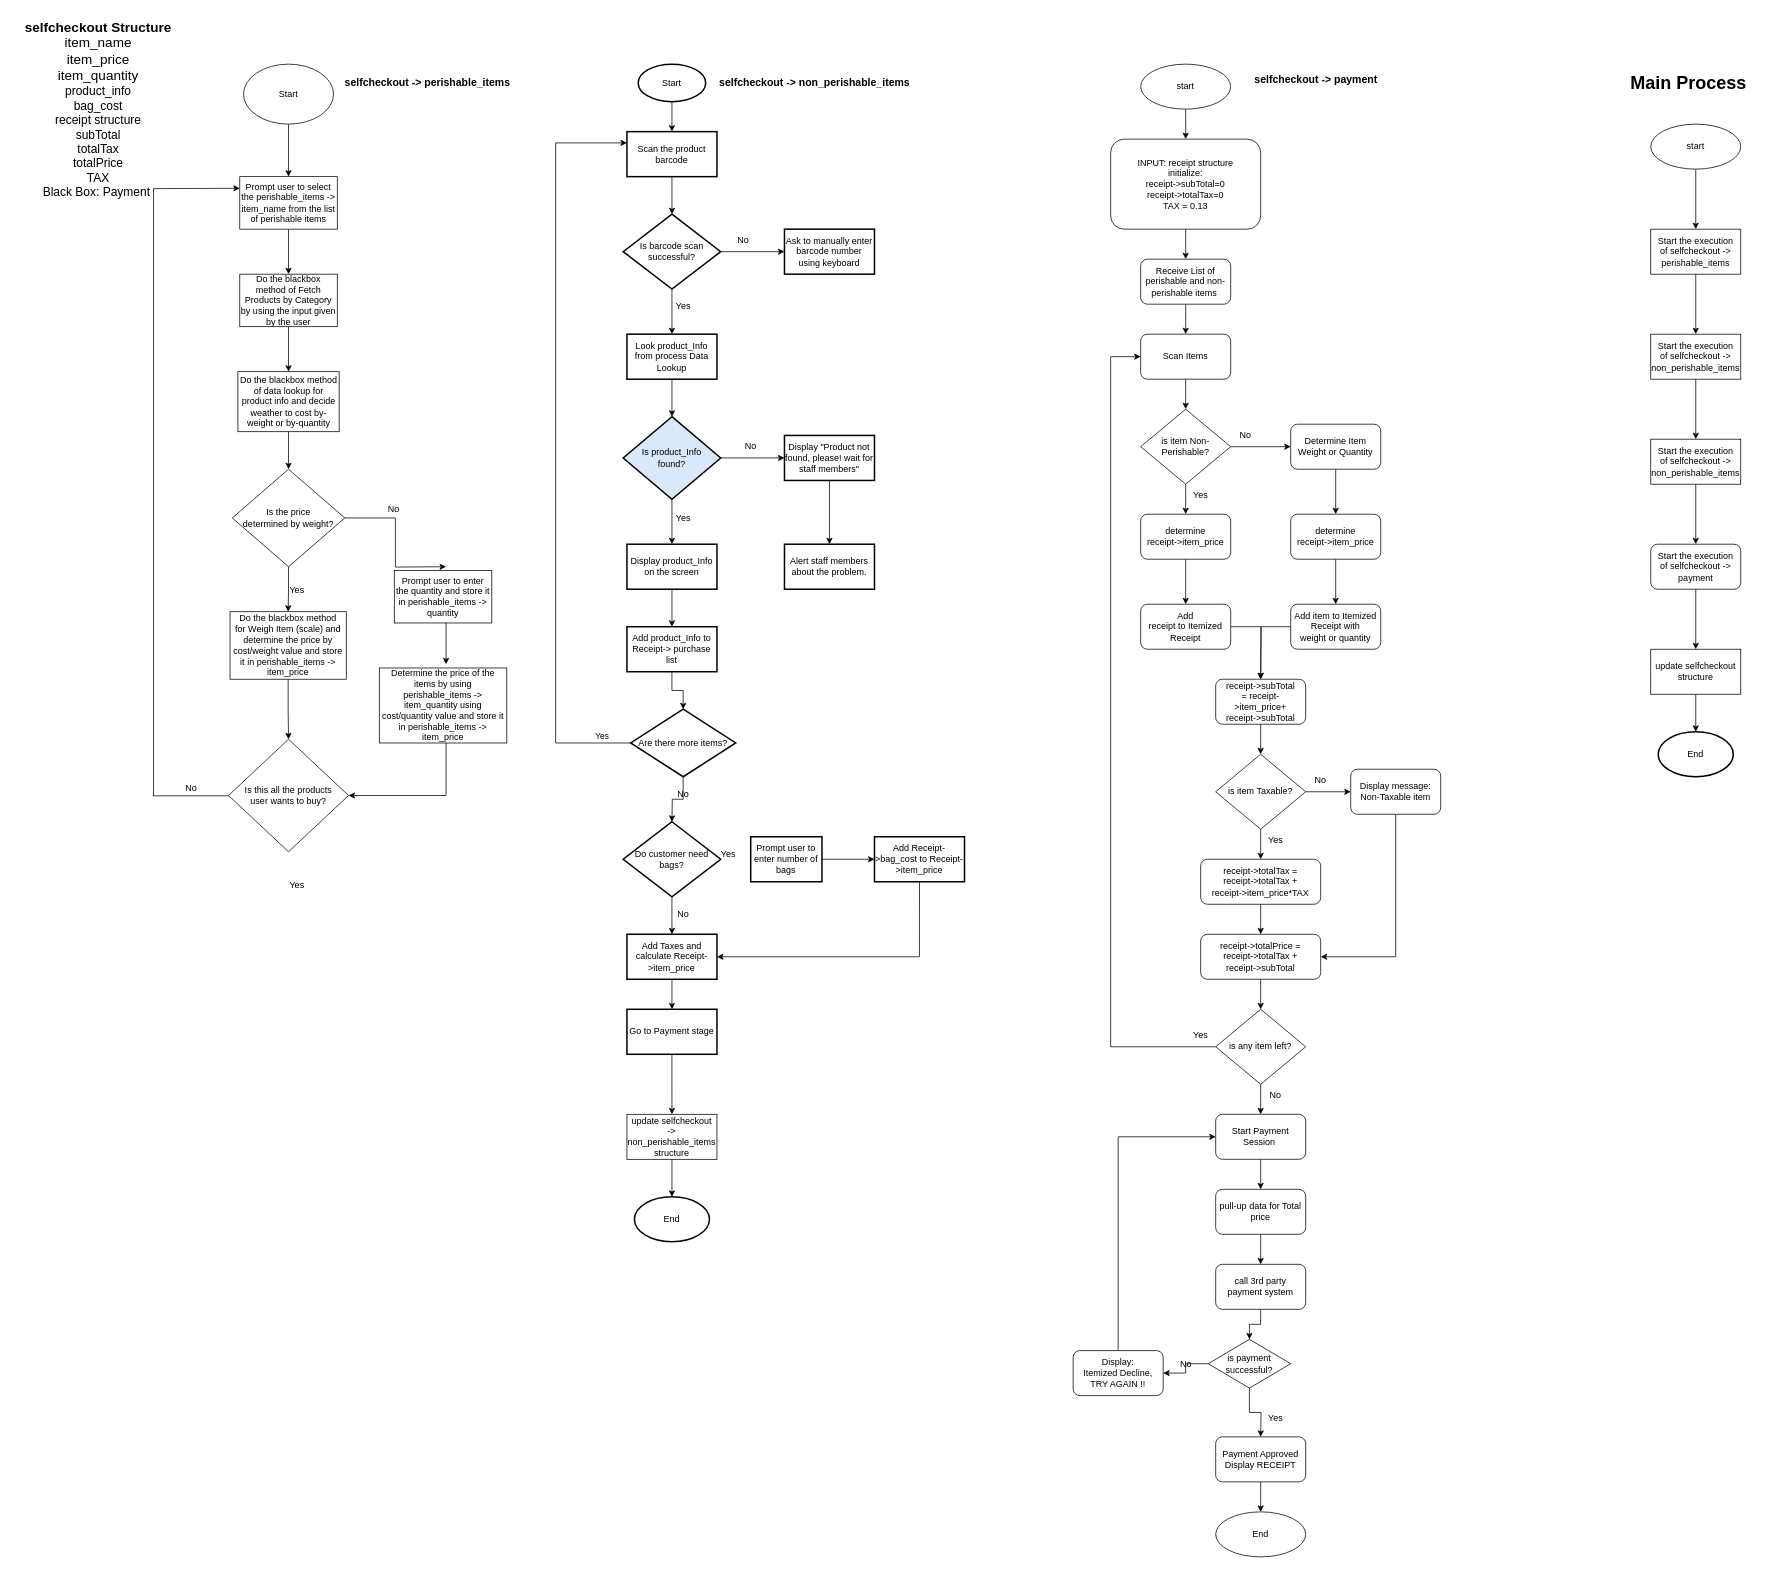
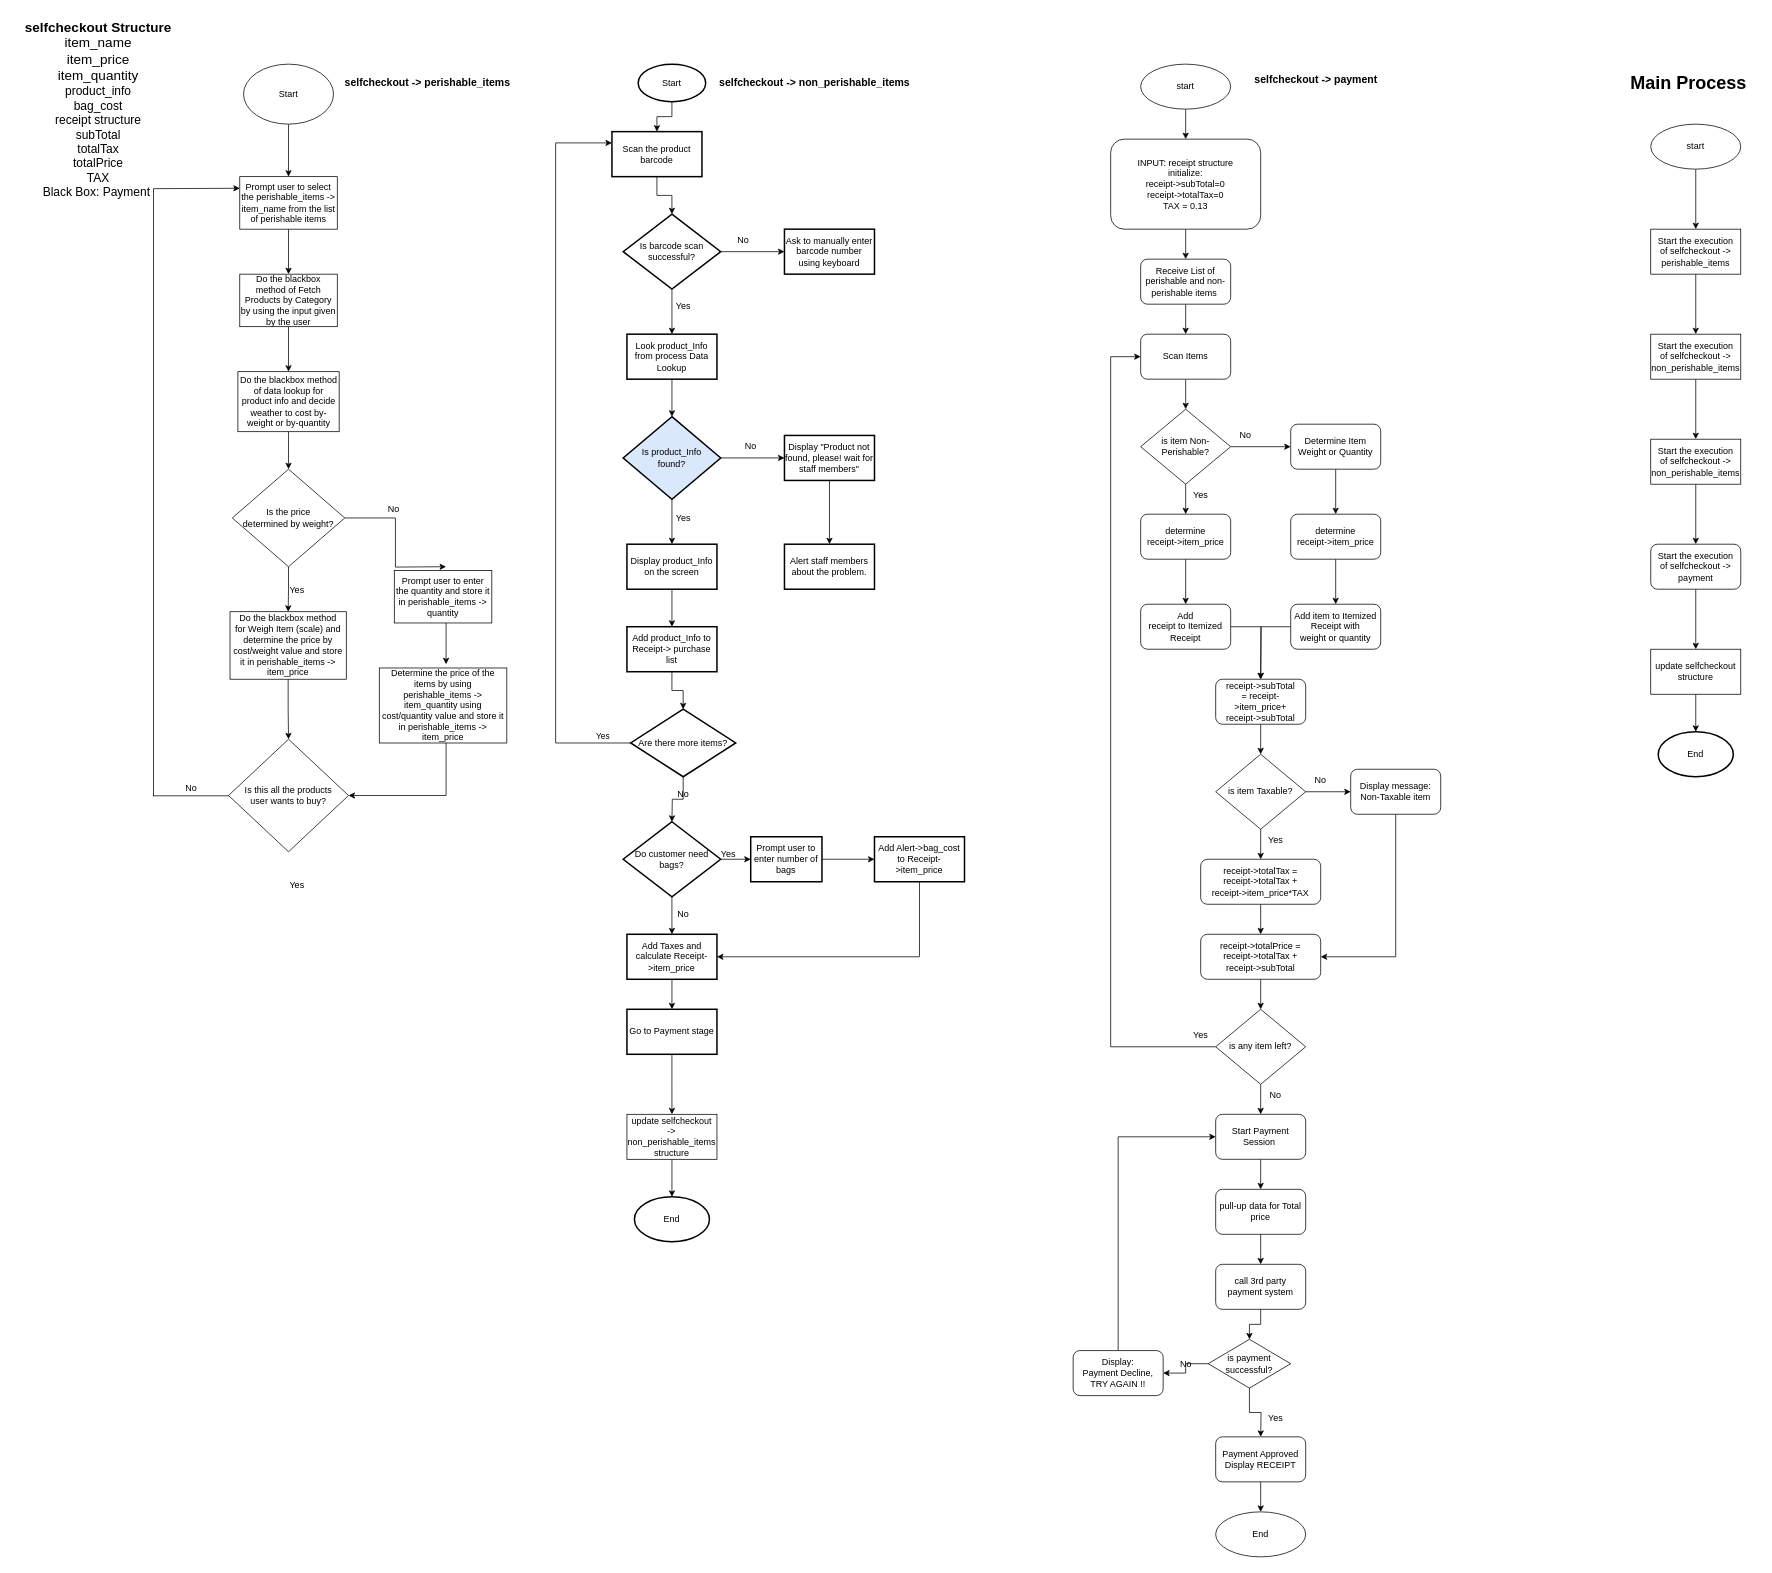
node "Scan the product barcode": moved (672, 154) -> (657, 154)
edge "Do customer need bags?" -> "Prompt user to enter number of bags": added
node "Add Receipt->bag_cost to Receipt->item_price": label "Add Receipt->bag_cost to Receipt->item_price" -> "Add Alert->bag_cost to Receipt->item_price"
node "Display: Itemized Decline, TRY AGAIN !!": label "Display: Itemized Decline, TRY AGAIN !!" -> "Display: Payment Decline, TRY AGAIN !!"
